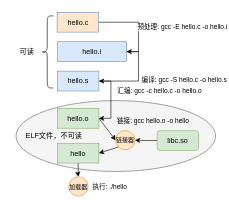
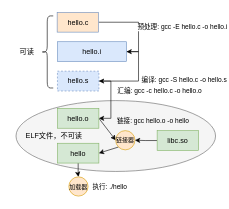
node "hello.s": style solid -> dashed
node "libc.so": shape rounded rectangle -> rectangle
